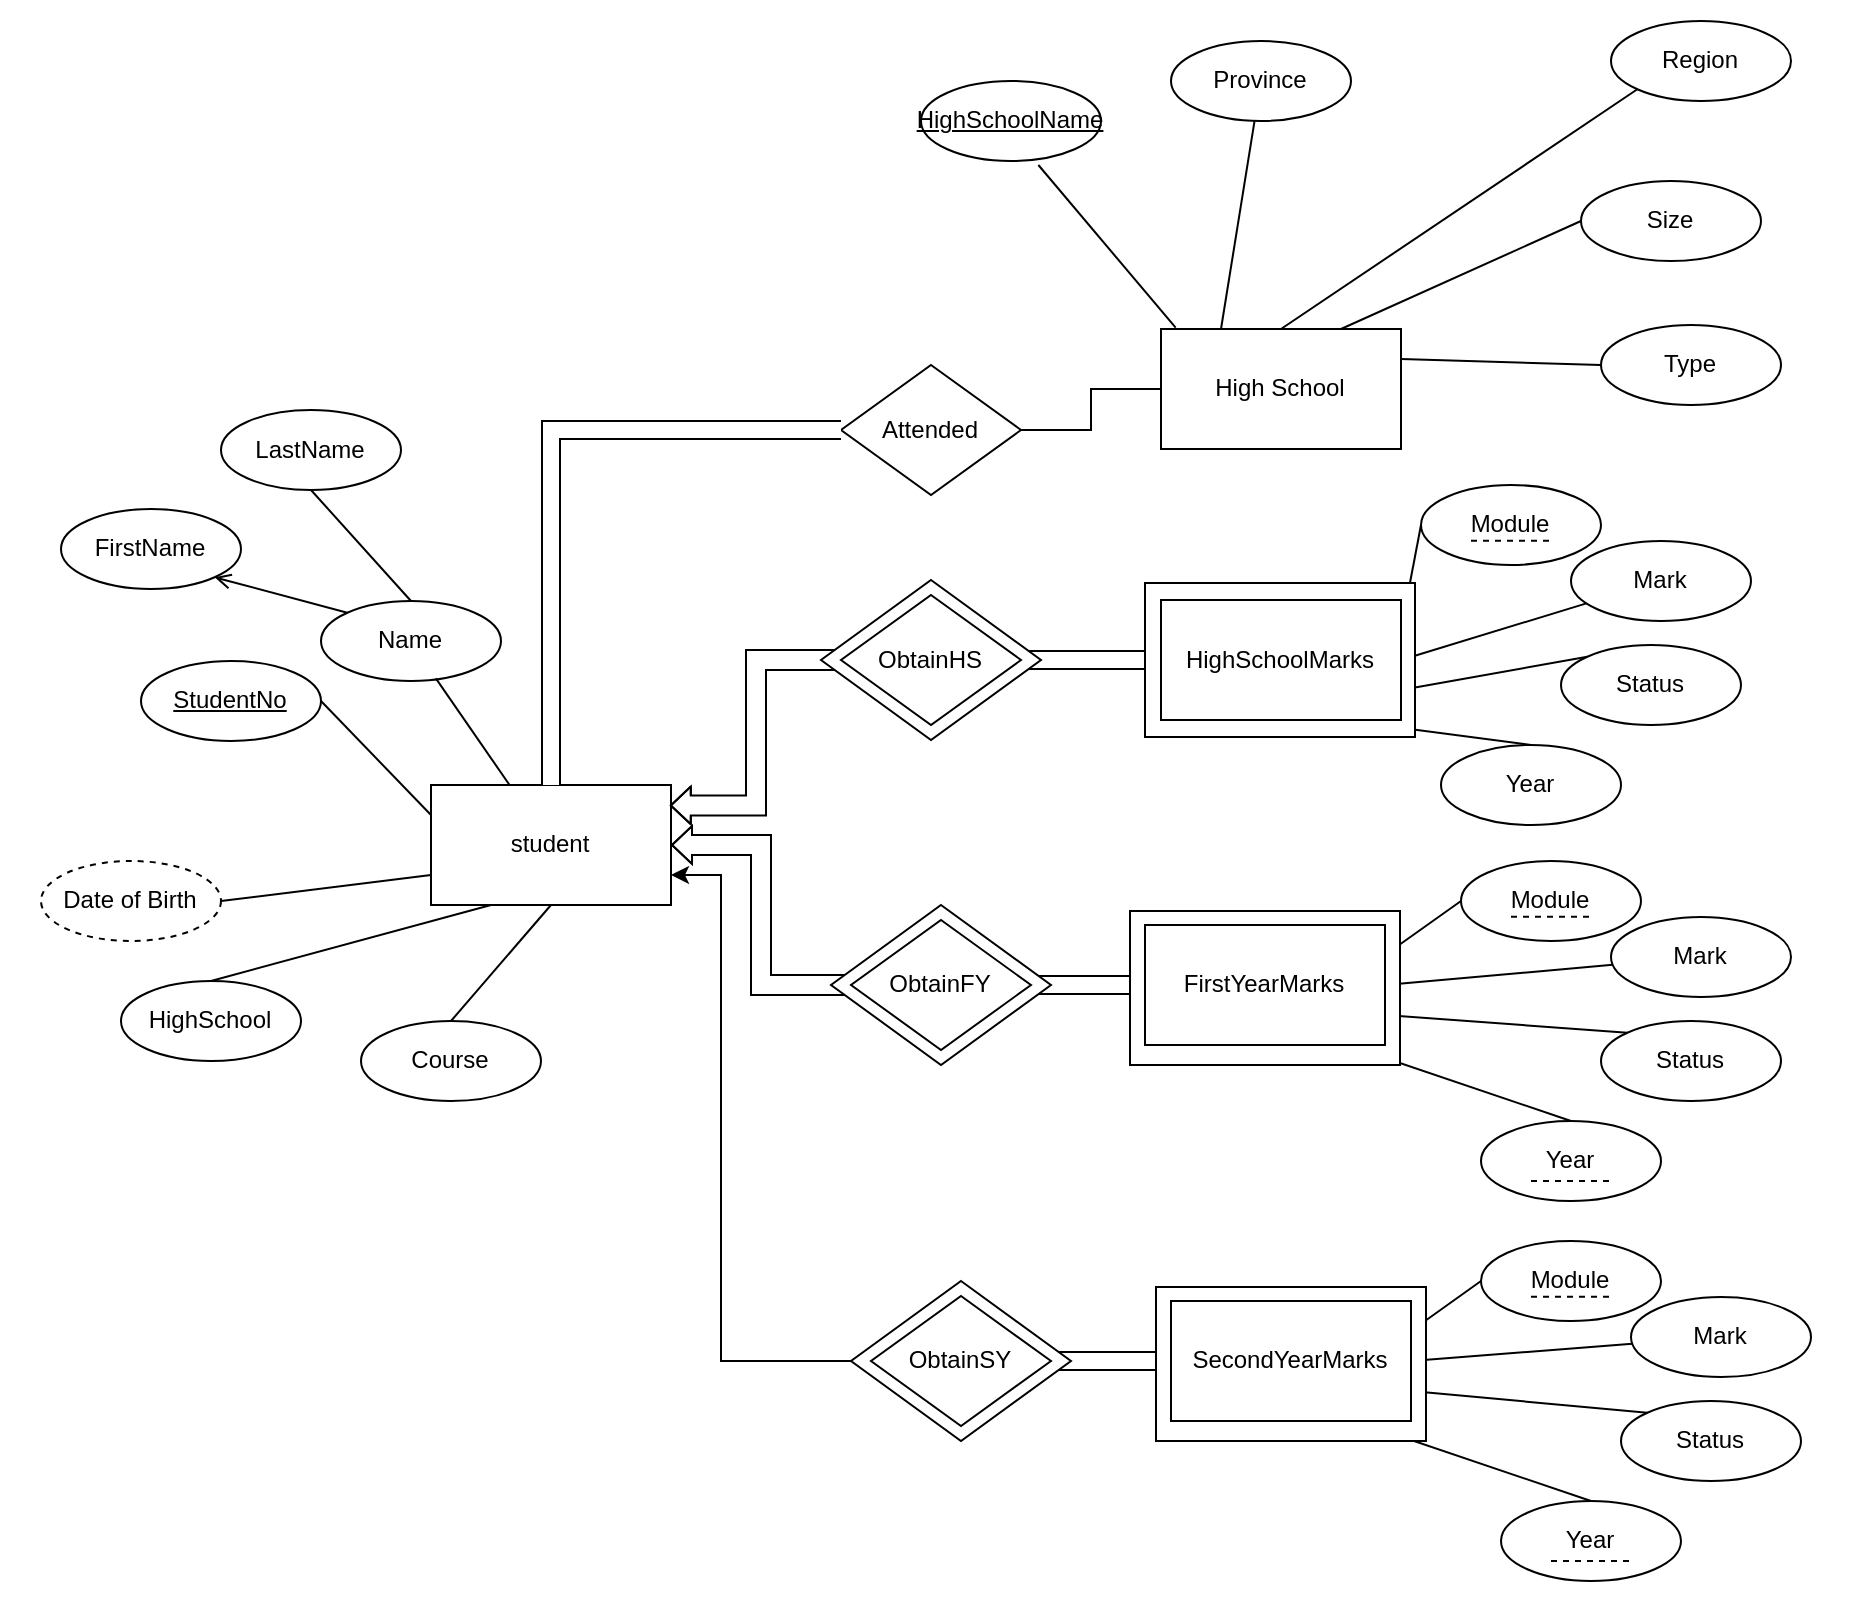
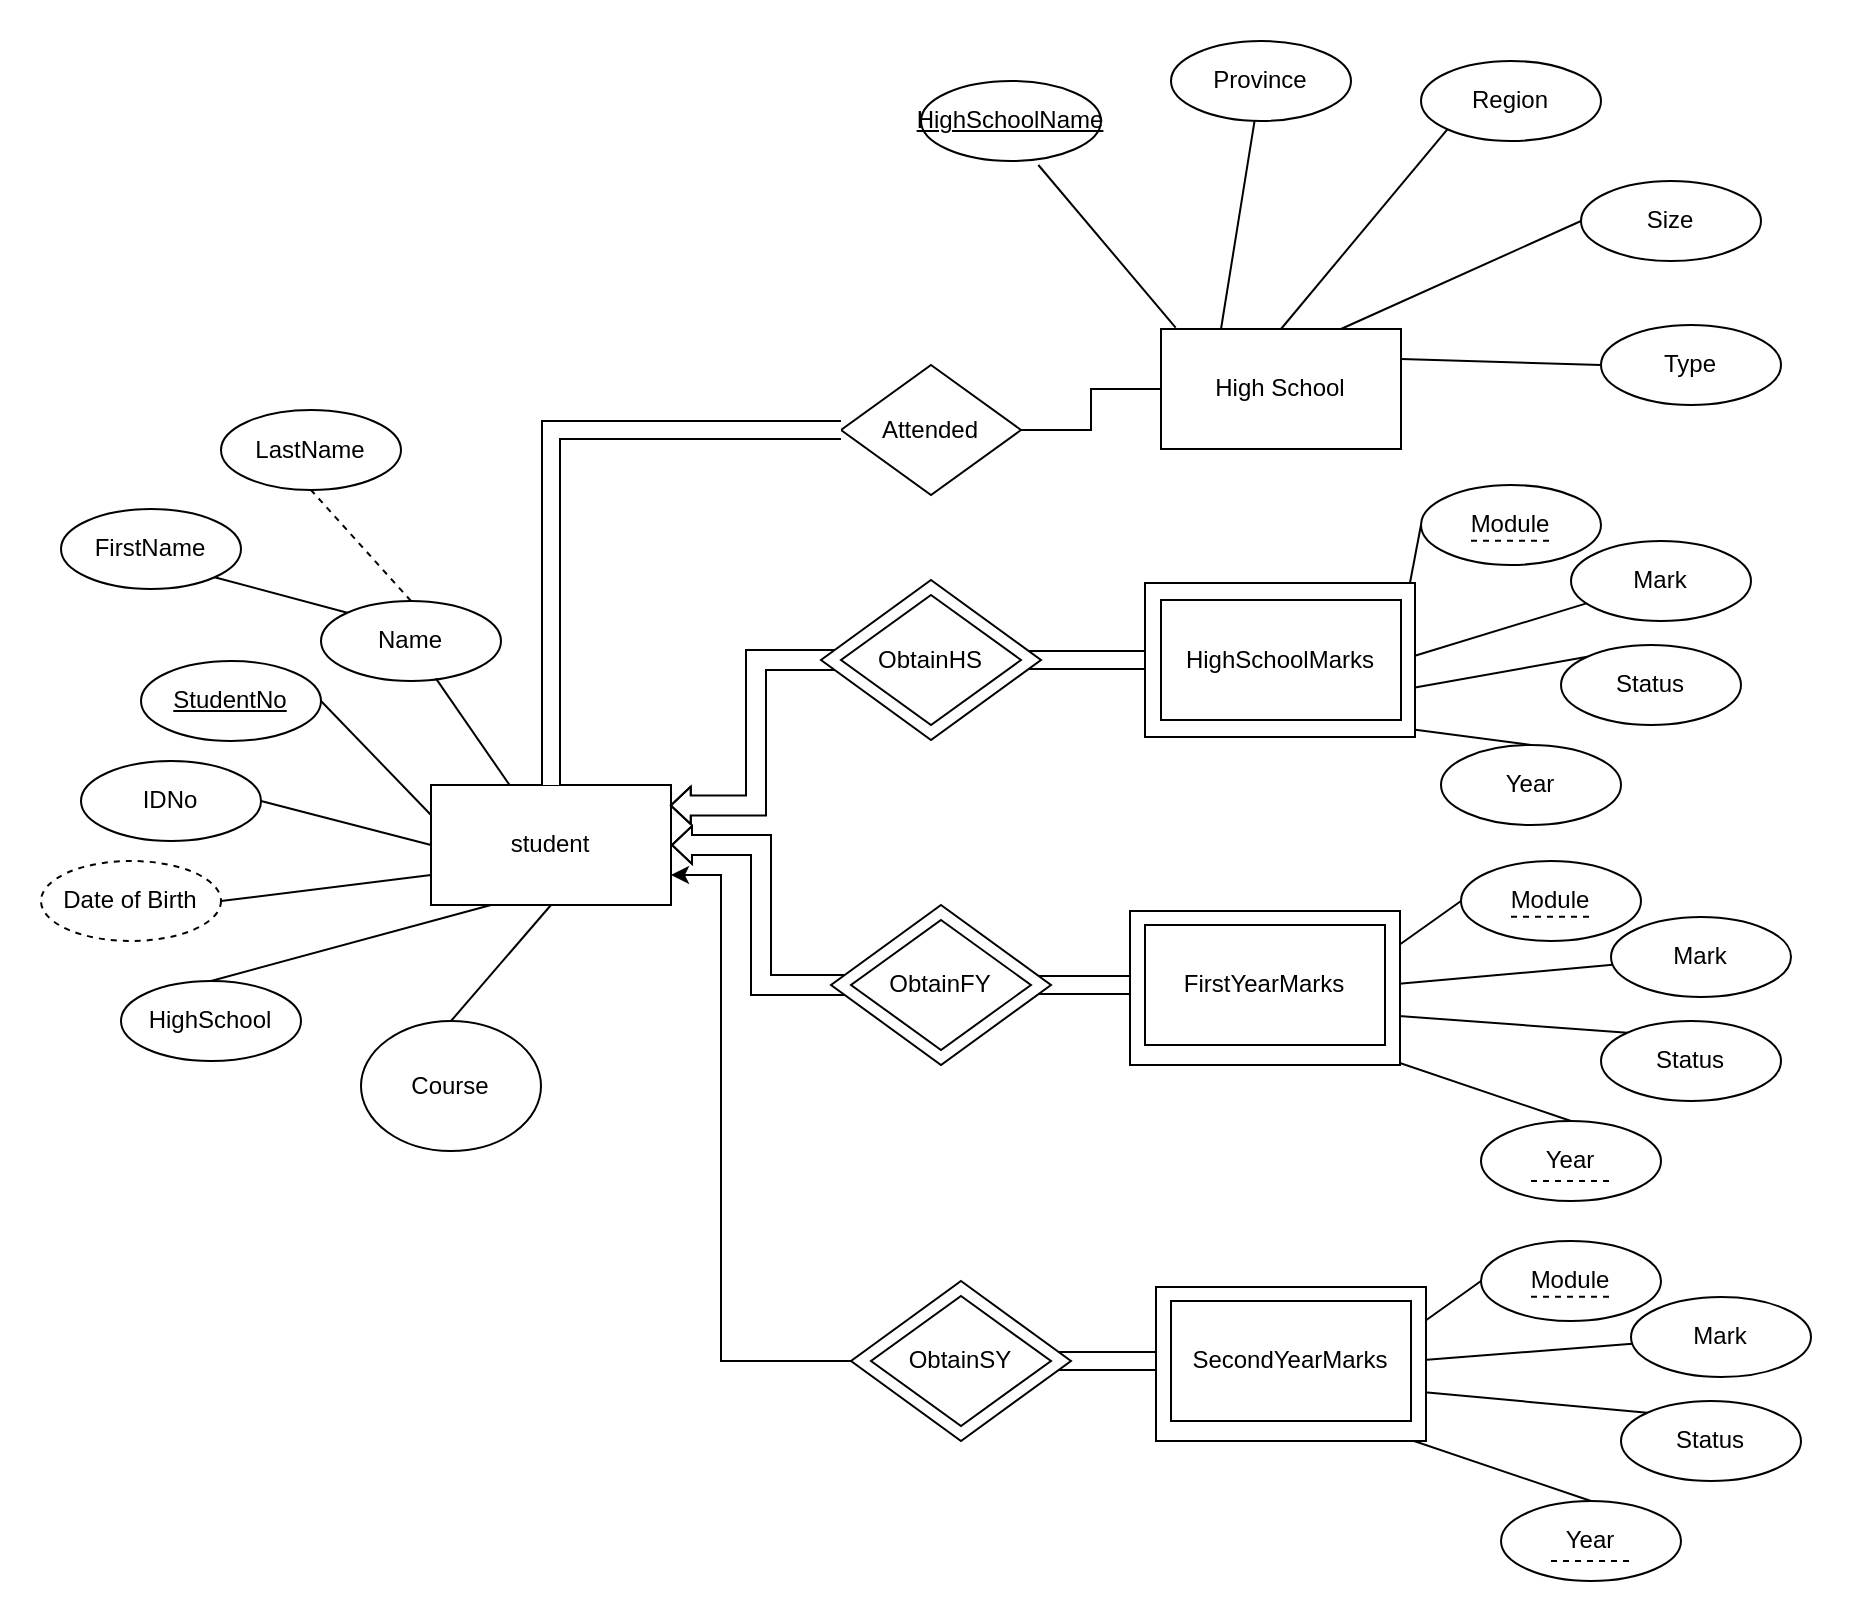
node "Region": moved (1701, 61) -> (1511, 101)
edge "LastName" -- "Name": style solid -> dashed
edge "Name" -> "FirstName": arrowhead open -> none
node "IDNo": added
edge "IDNo" -- "student": added
node "Course": size 180x80 -> 180x130
